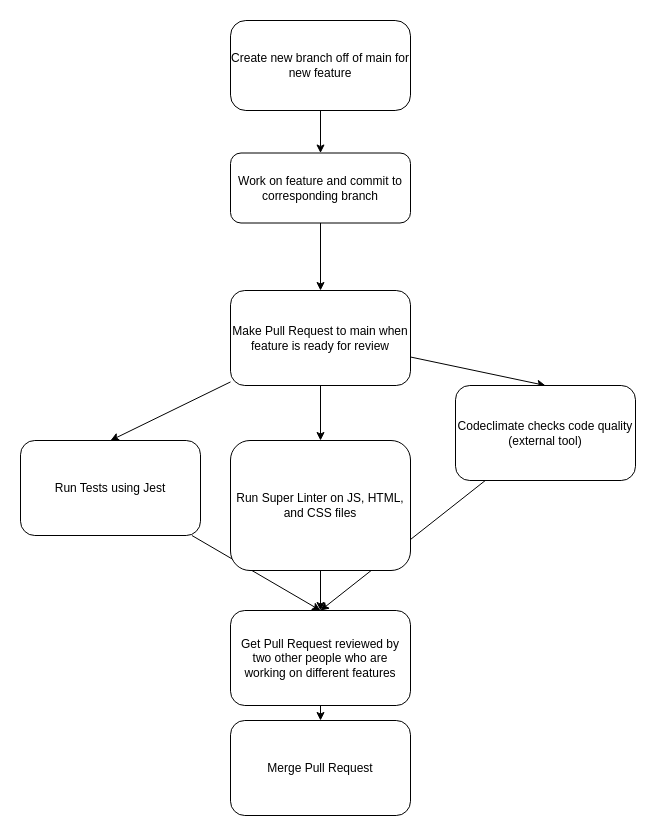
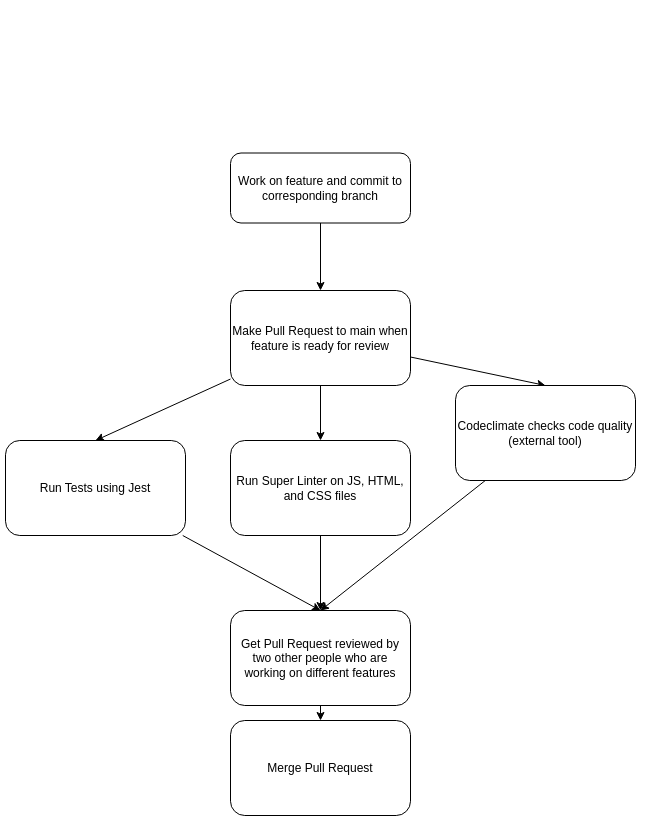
node "Create new branch off of main for new feature": removed
edge "Create new branch off of main for new feature" -> "Work on feature and commit to corresponding branch": removed
node "Run Tests using Jest": moved (111, 488) -> (96, 488)
node "Run Super Linter on JS, HTML, and CSS files": size 180x130 -> 180x95
